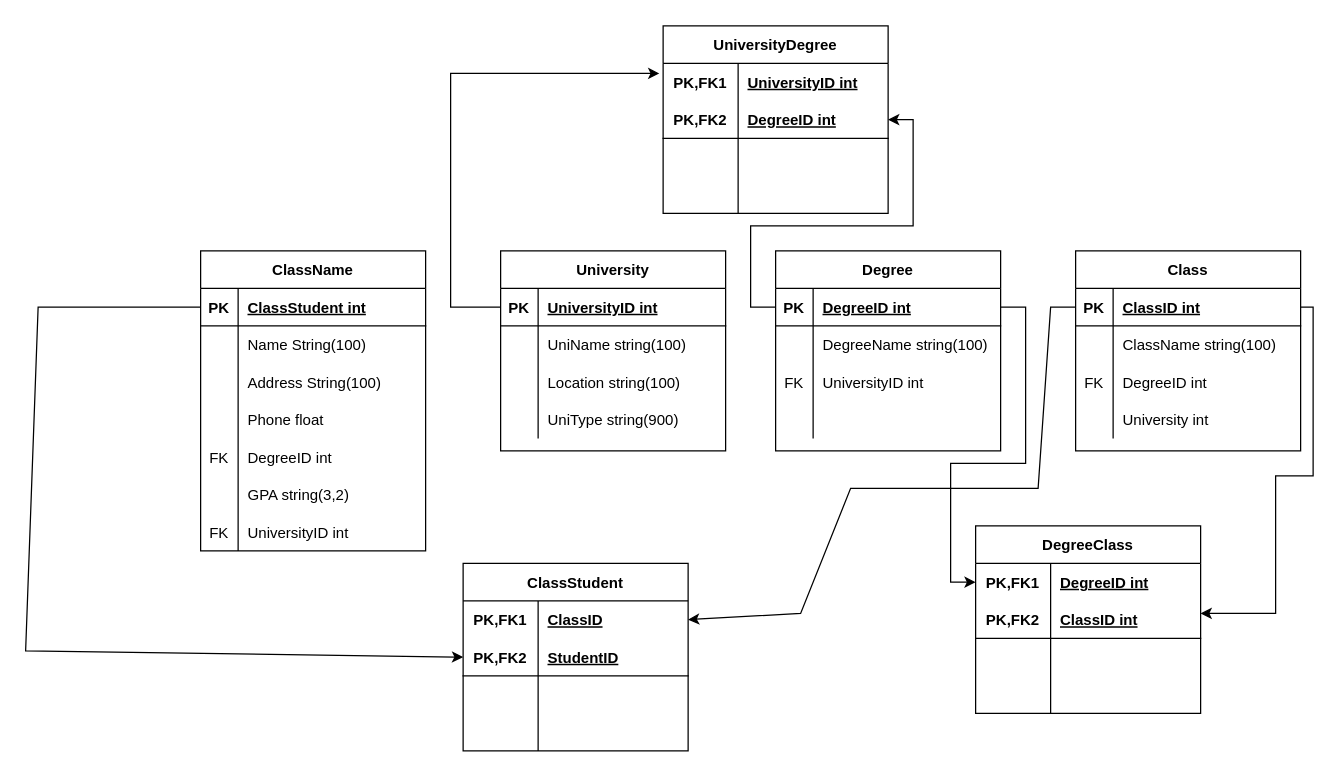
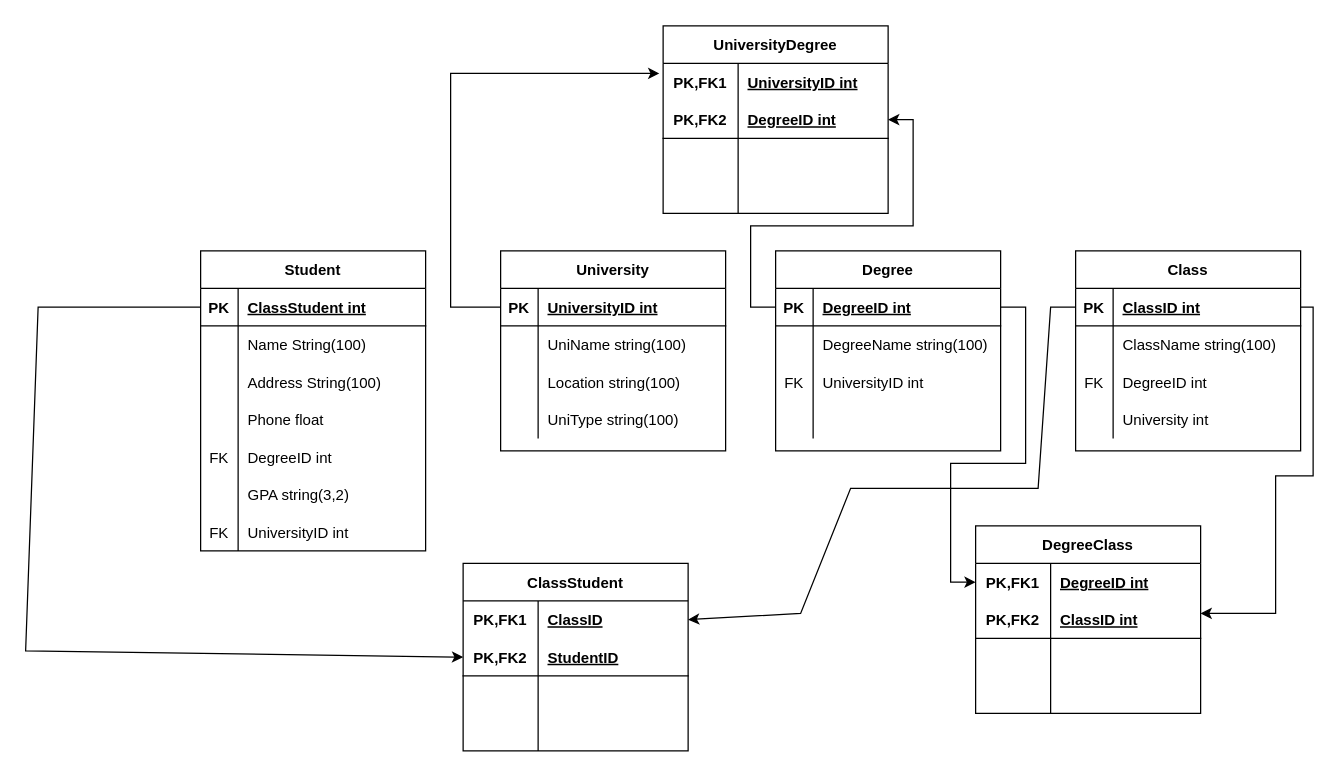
node "ClassName": label "ClassName" -> "Student"
node "UniType string(900)": label "UniType string(900)" -> "UniType string(100)"
